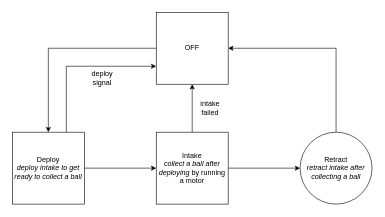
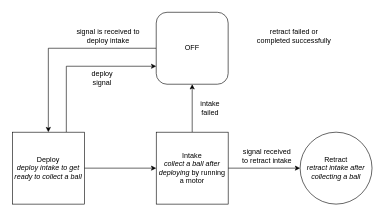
node "signal is received to deploy intake": added
node "retract failed or completed successfully": added
node "OFF": shape rectangle -> rounded rectangle
edge "Retract retract intake after collecting a ball" -> "OFF": removed
node "signal received to retract intake": added
